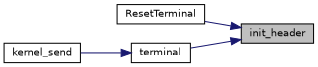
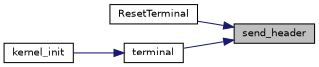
node "init_header": label "init_header" -> "send_header"
node "kernel_send": label "kernel_send" -> "kernel_init"
